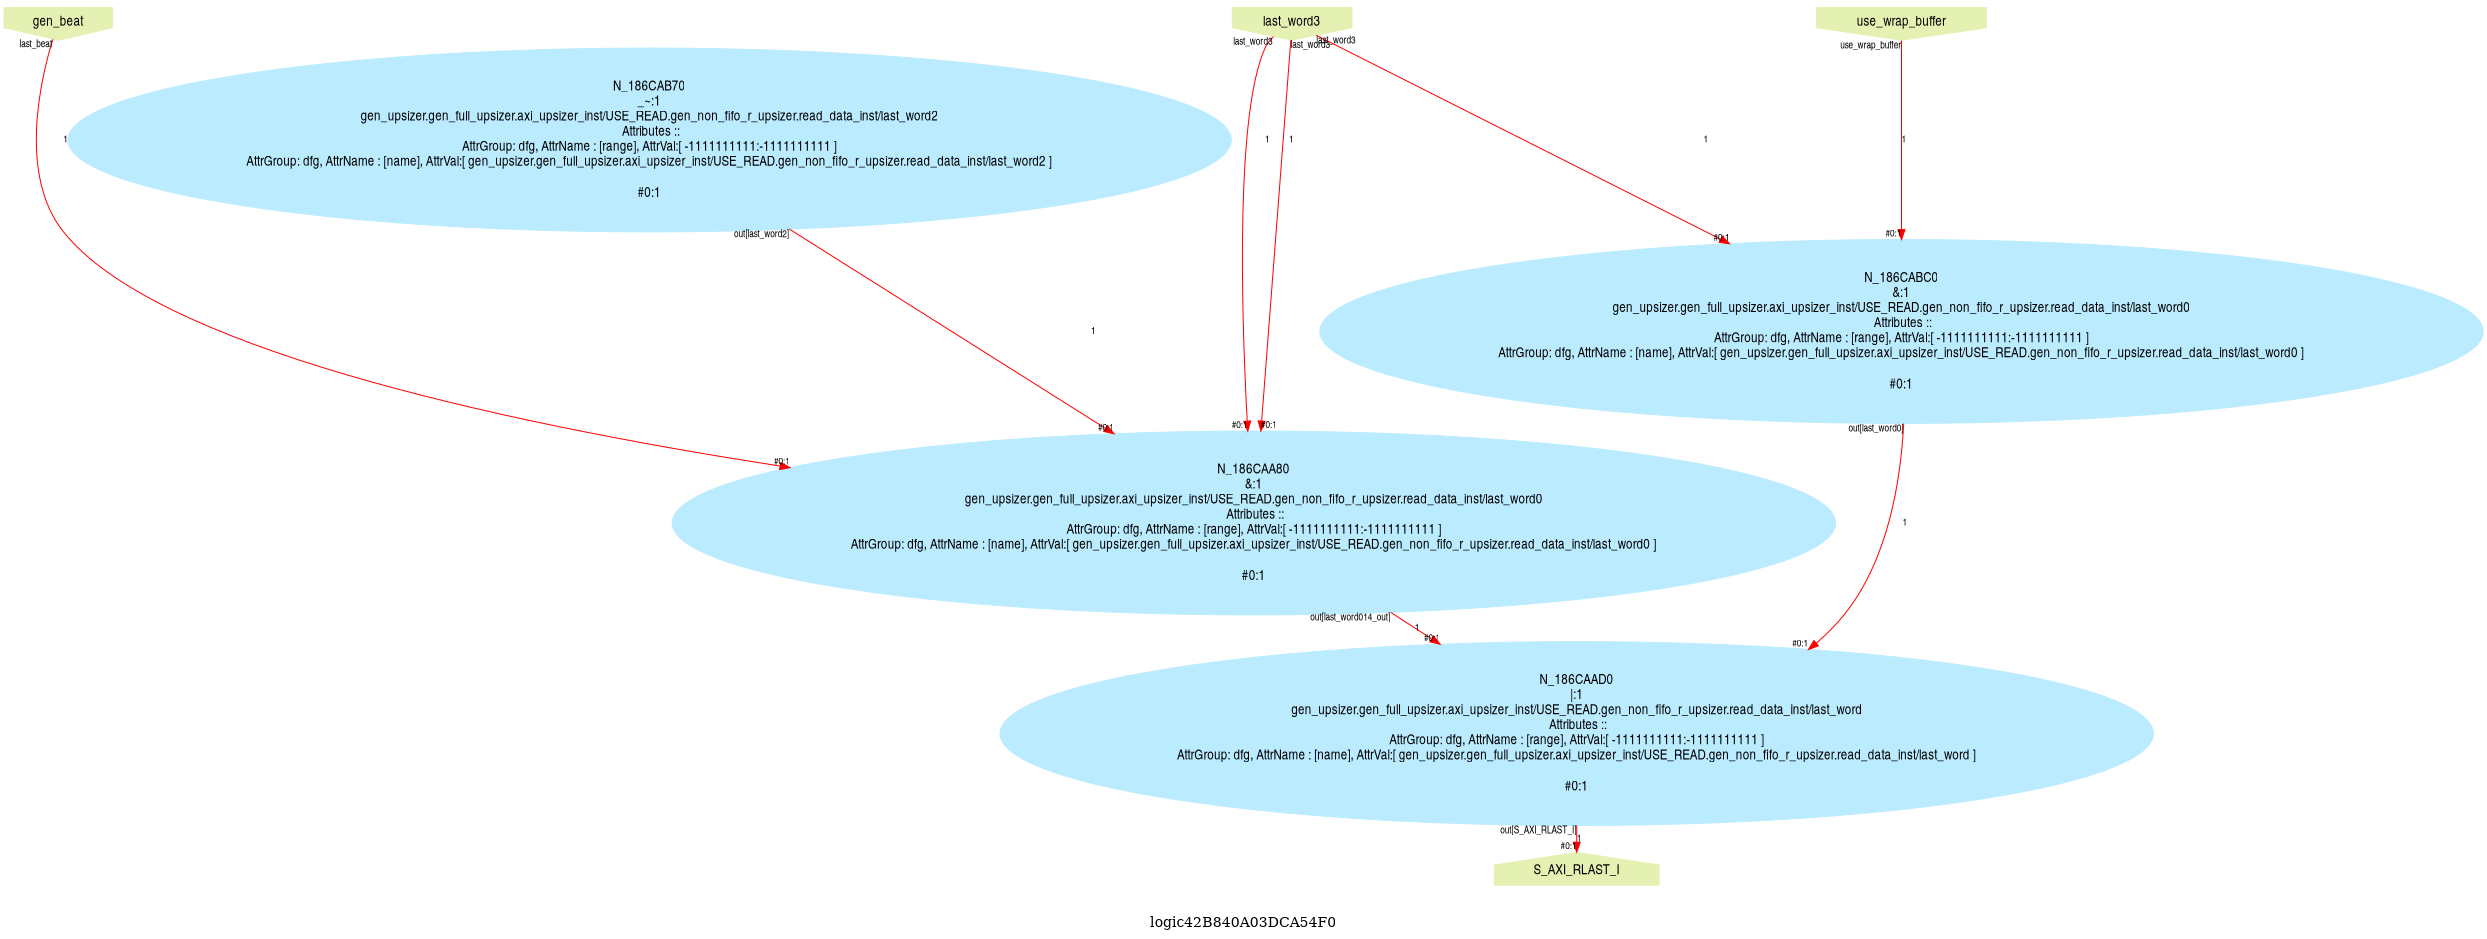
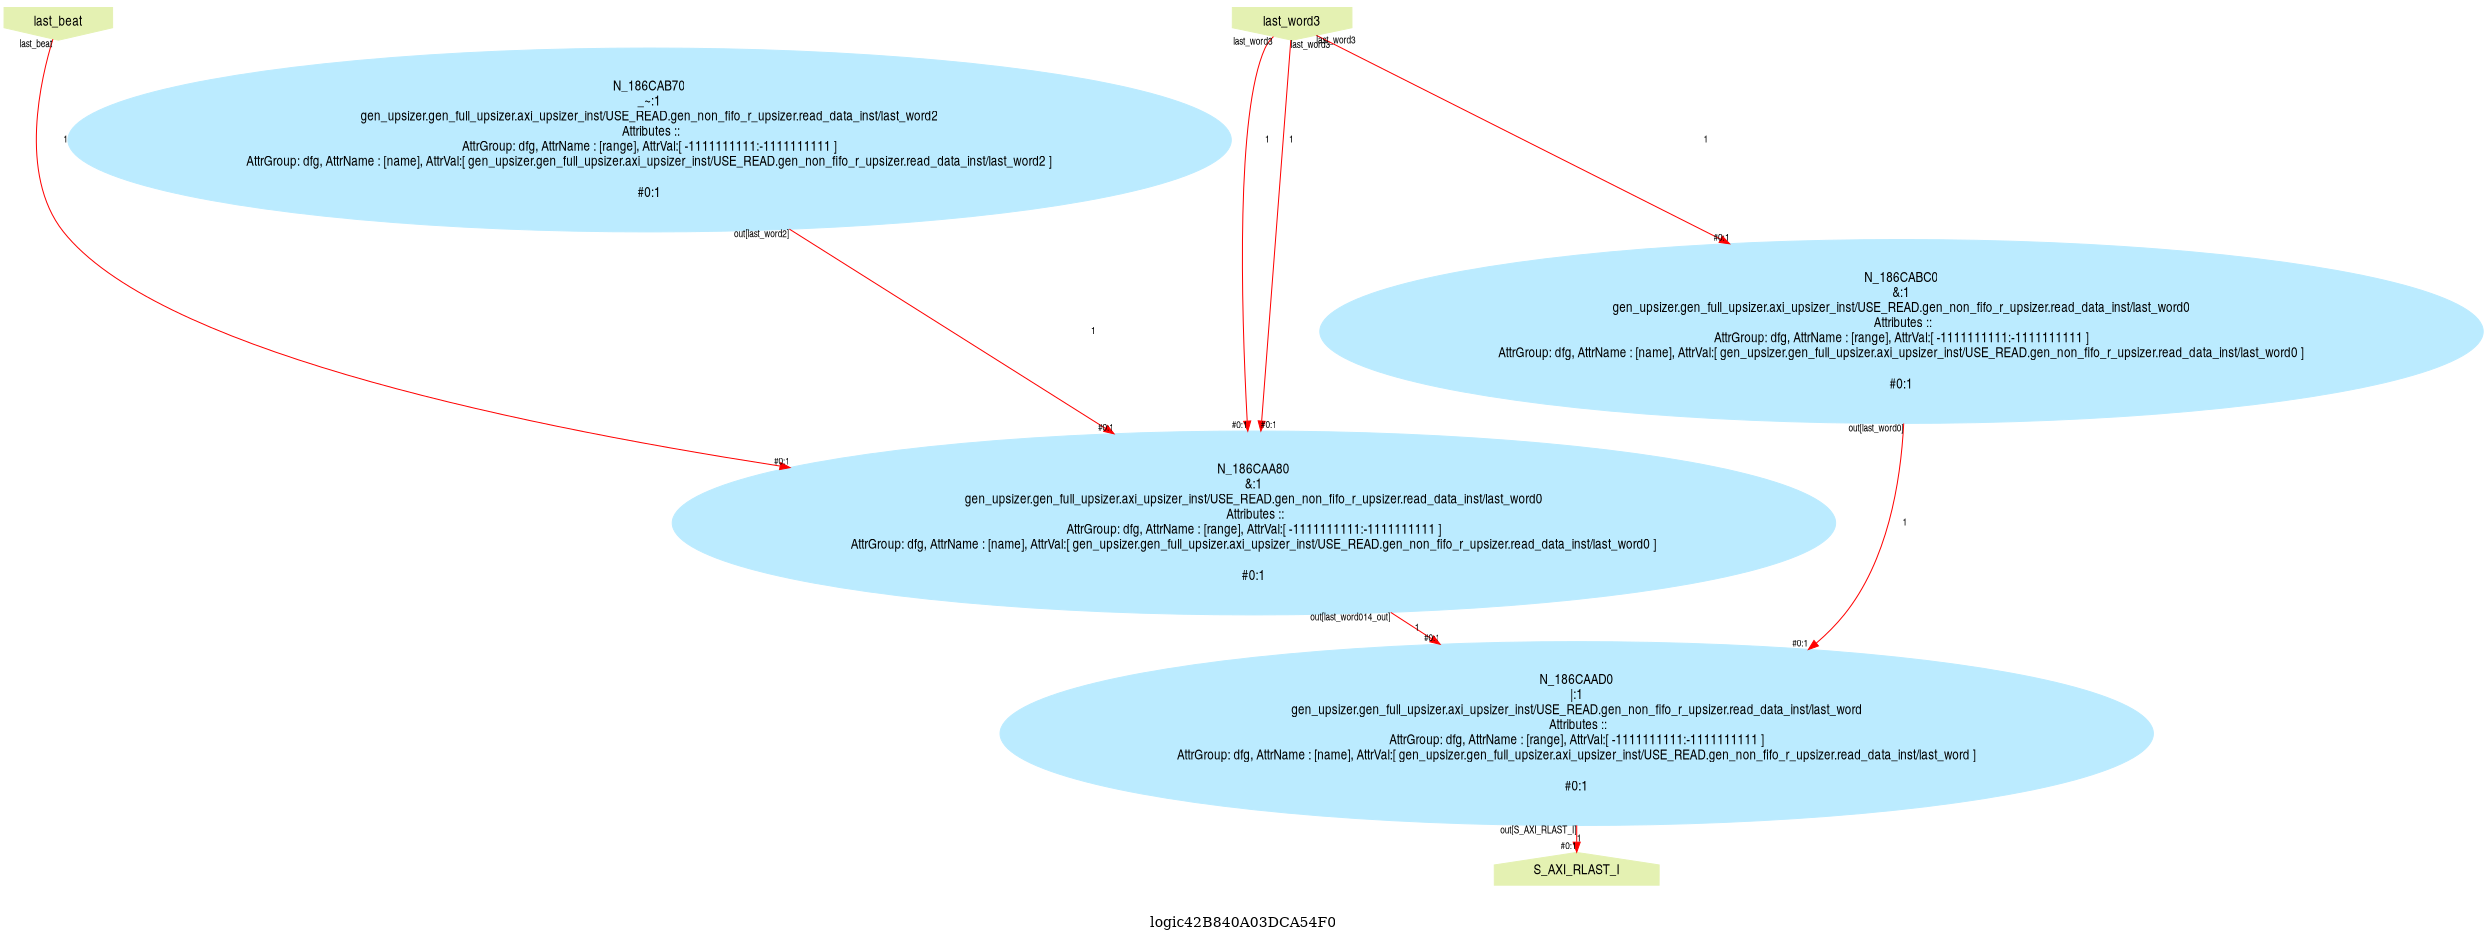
node "gen_beat": label "gen_beat" -> "last_beat"
node "use_wrap_buffer": removed
